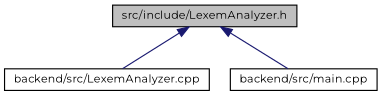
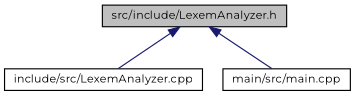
node "backend/src/LexemAnalyzer.cpp": label "backend/src/LexemAnalyzer.cpp" -> "include/src/LexemAnalyzer.cpp"
node "backend/src/main.cpp": label "backend/src/main.cpp" -> "main/src/main.cpp"
